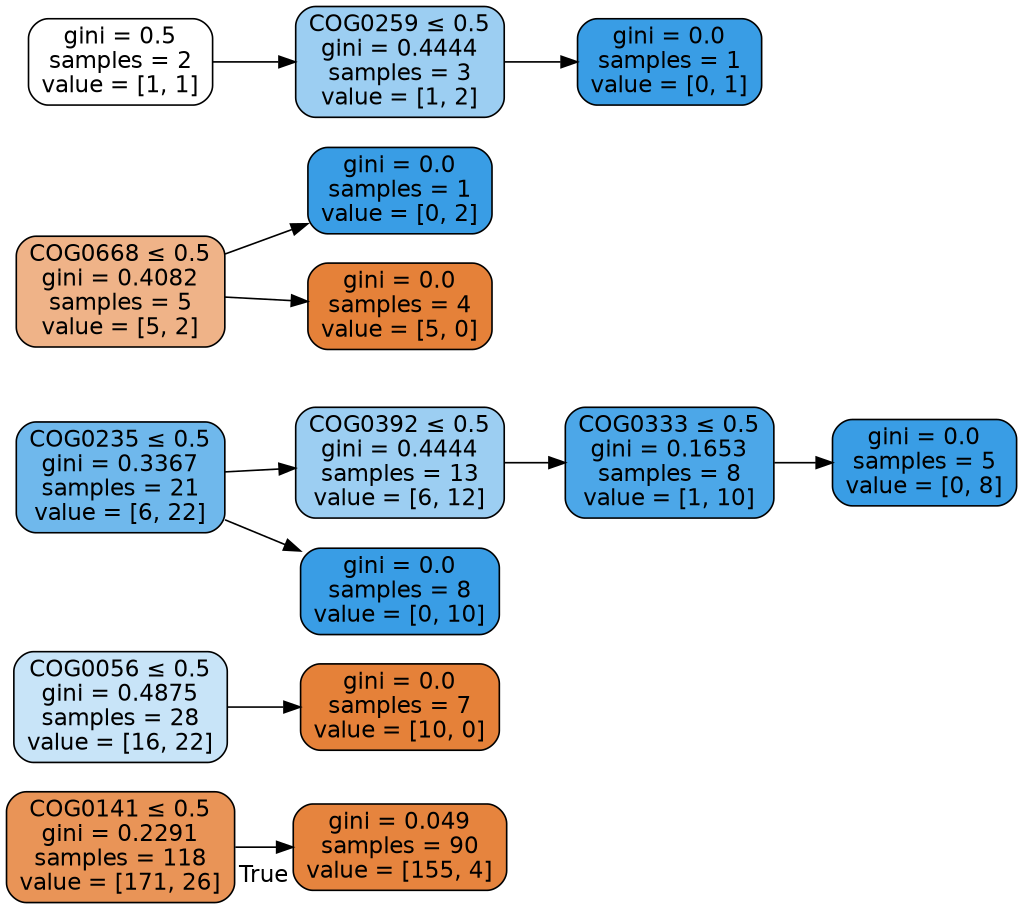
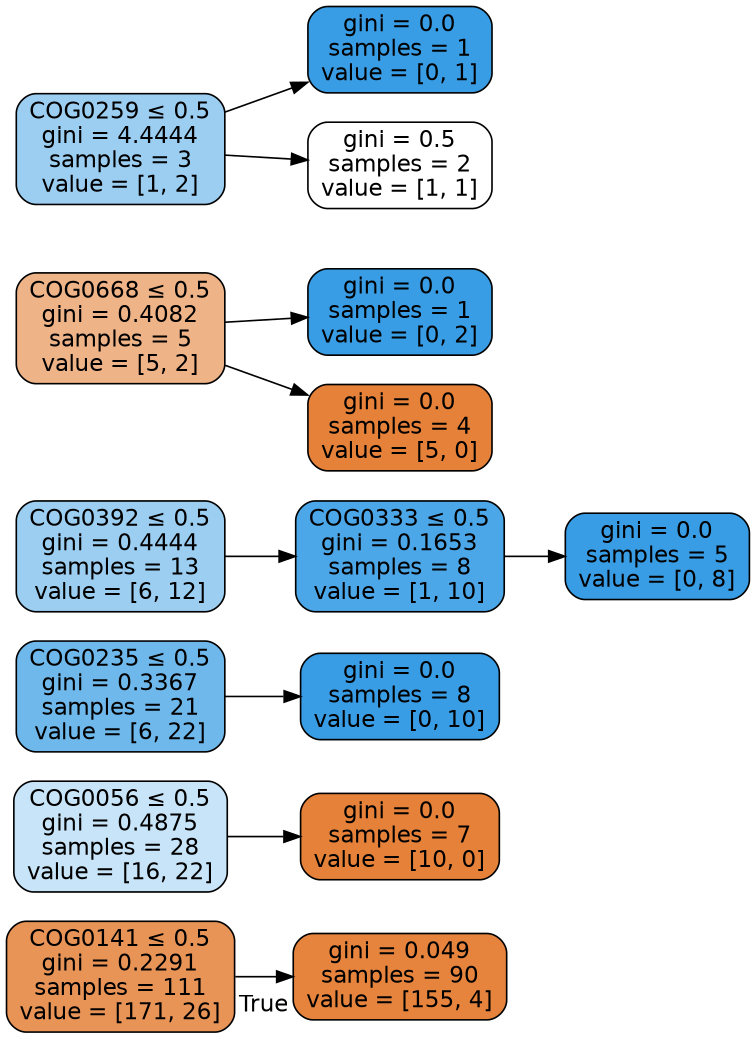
node "COG0259 ≤ 0.5": text "gini = 0.4444" -> "gini = 4.4444"
edge "gini = 0.5" -> "COG0259 ≤ 0.5": reversed
edge "COG0235 ≤ 0.5" -> "COG0392 ≤ 0.5": removed
node "COG0141 ≤ 0.5": text "samples = 118" -> "samples = 111"
